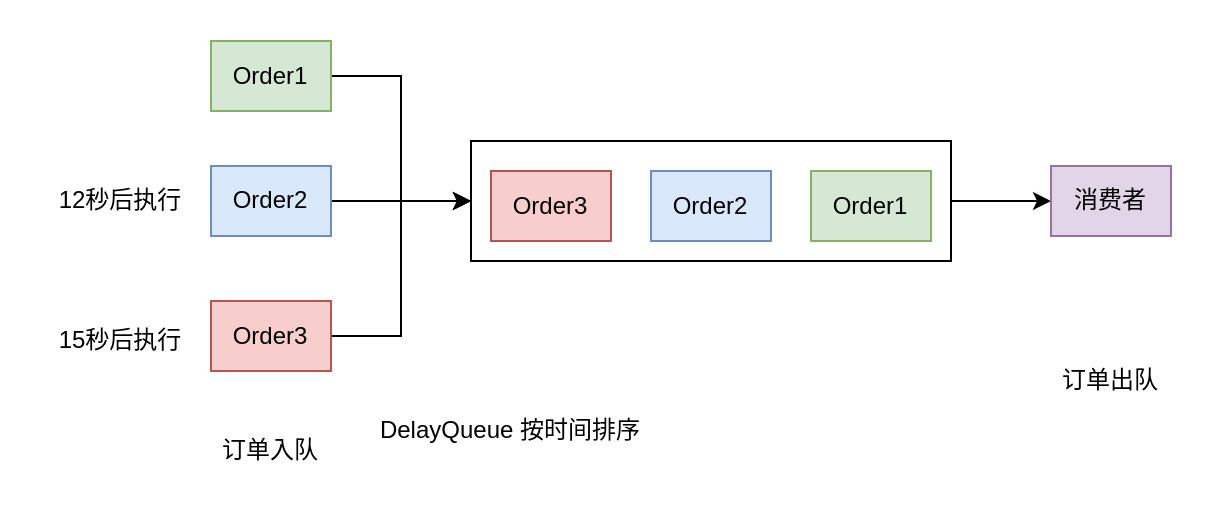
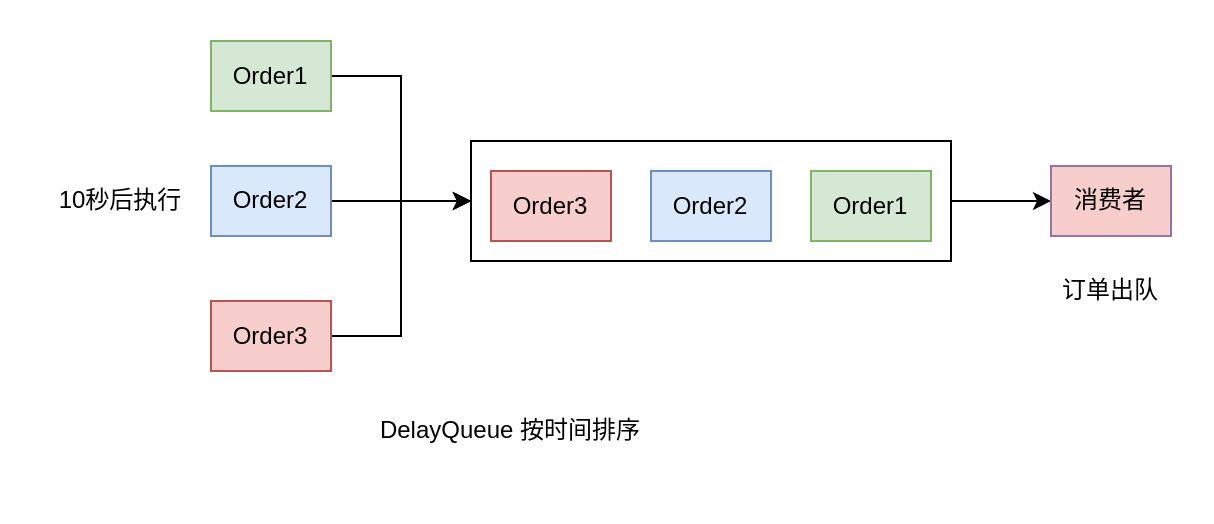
node "12秒后执行": label "12秒后执行" -> "10秒后执行"
node "消费者": fillcolor #e1d5e7 -> #f8cecc
node "15秒后执行": removed
node "订单出队": moved (1111, 381) -> (1111, 291)
node "订单入队": removed
